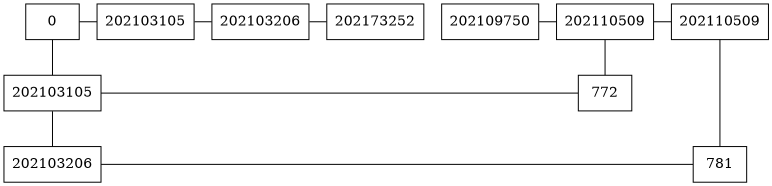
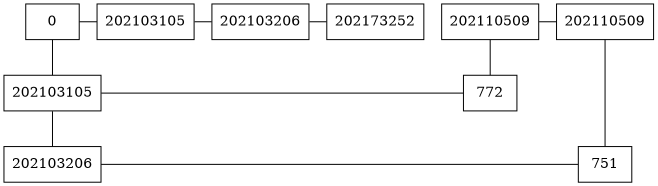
node "202109750": removed
node "781": label "781" -> "751"
